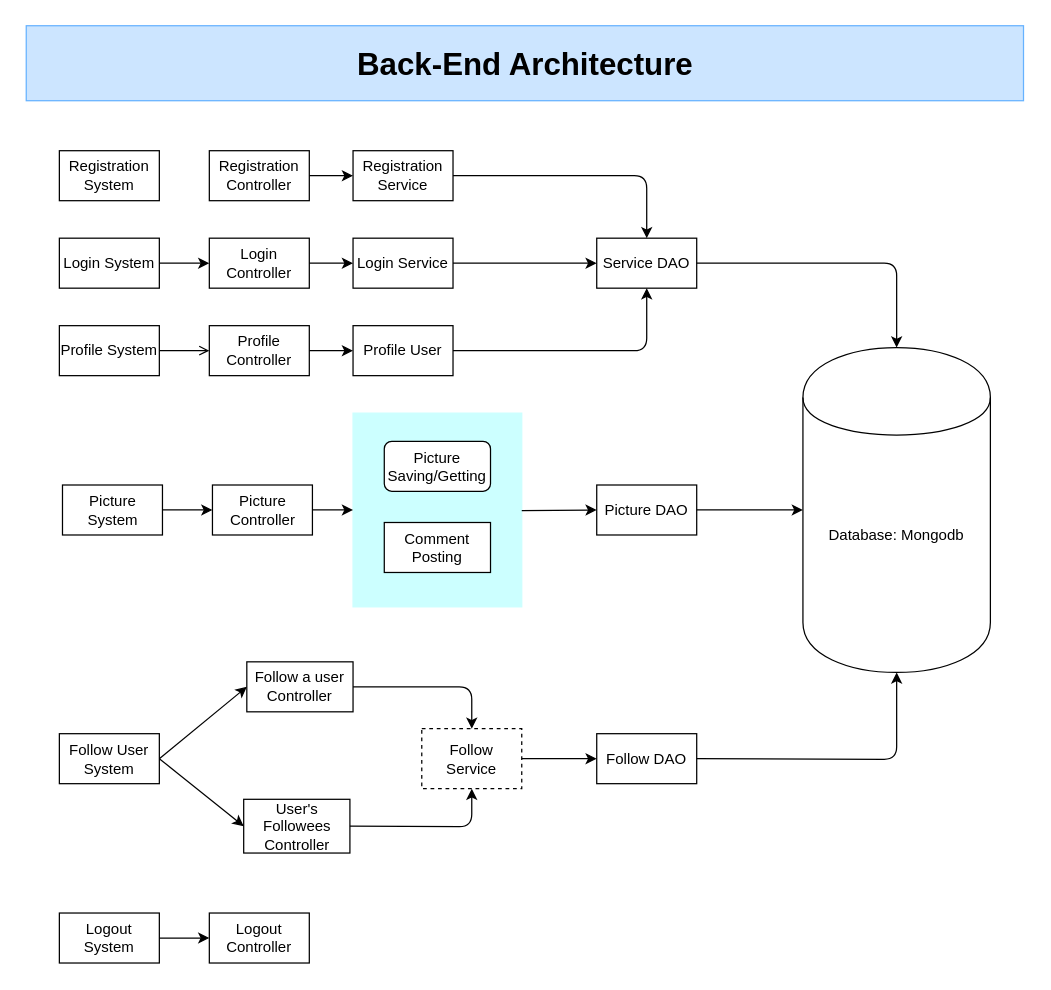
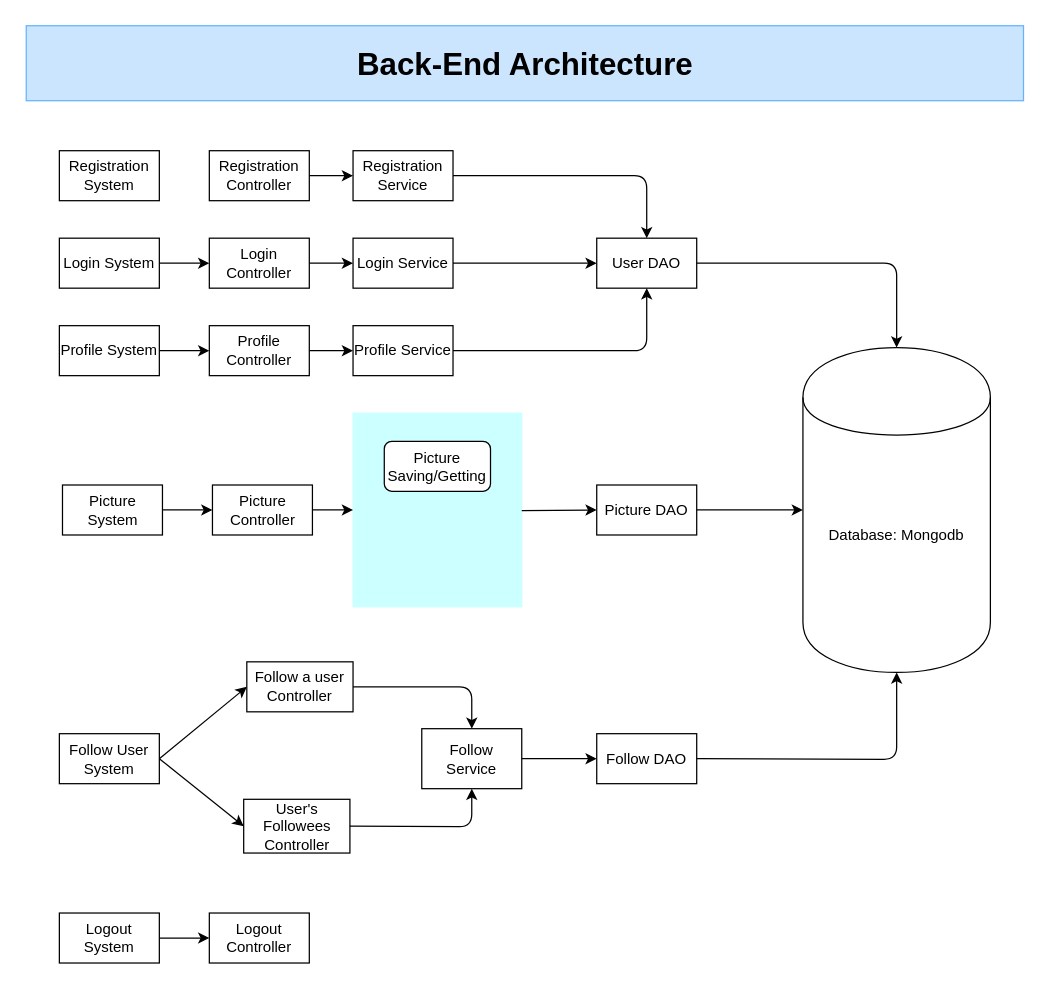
node "Service DAO": label "Service DAO" -> "User DAO"
edge "Profile System" -> "Profile Controller": arrowhead open -> classic
node "Profile User": label "Profile User" -> "Profile Service"
node "Comment Posting": removed
node "Follow Service": style dashed -> solid
